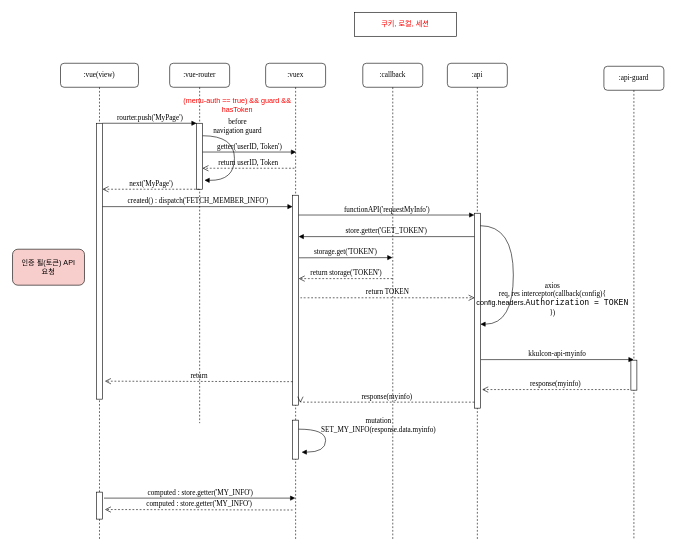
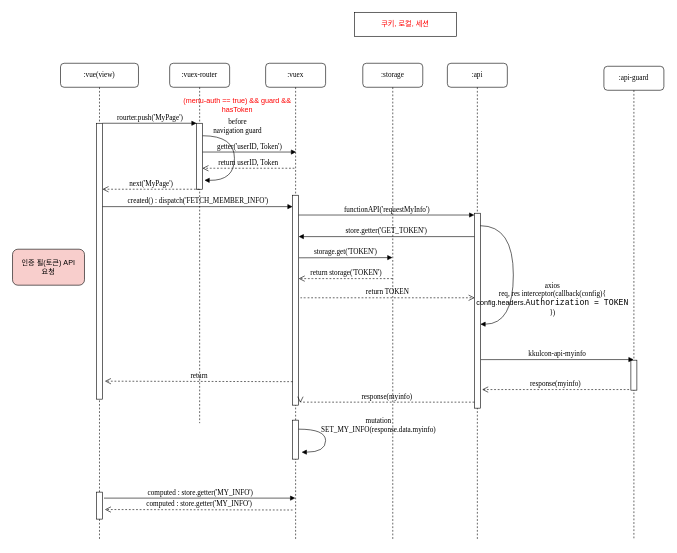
node ":vue-router": label ":vue-router" -> ":vuex-router"
node ":callback": label ":callback" -> ":storage"
